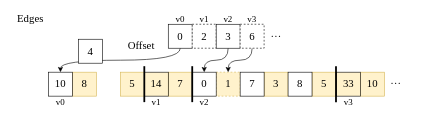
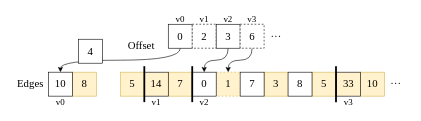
node "Edges": moved (30, 18) -> (30, 84)
